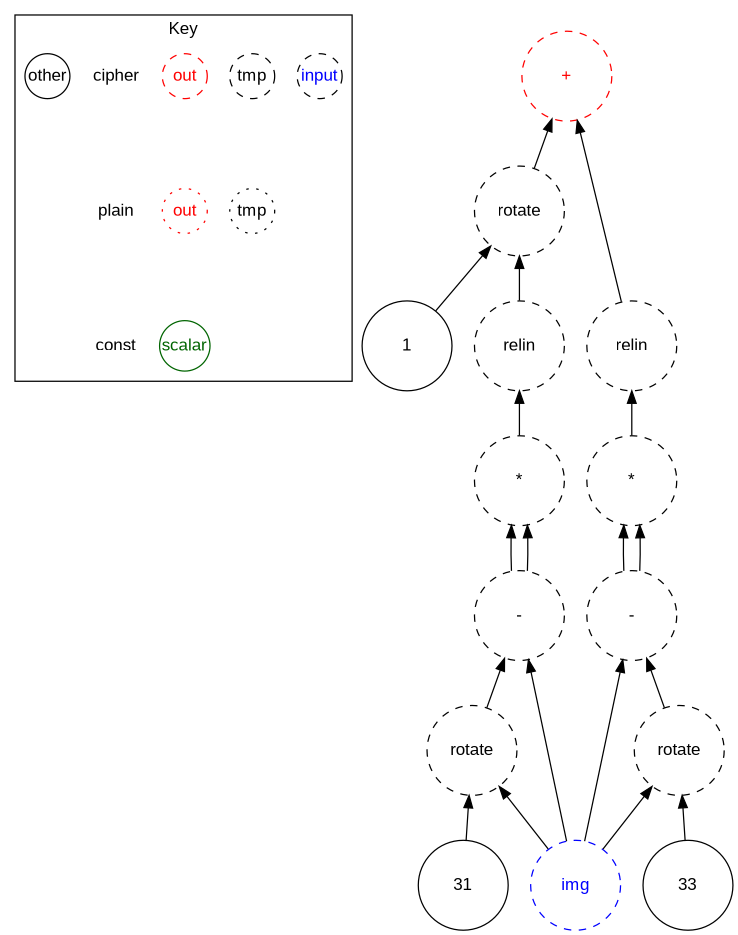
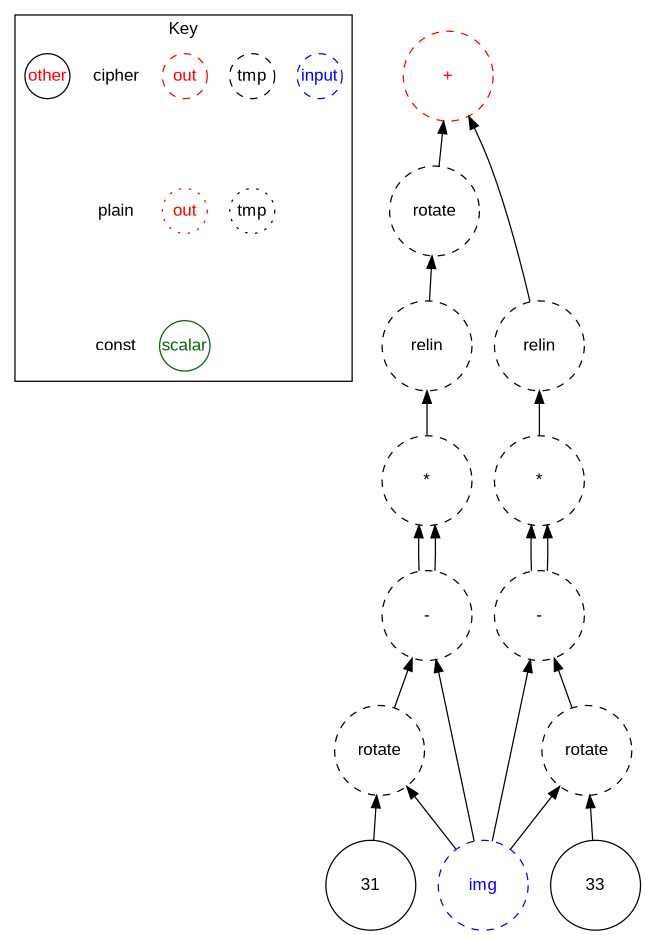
node "other": fontcolor black -> red
node "input": color black -> blue
node "1": removed
